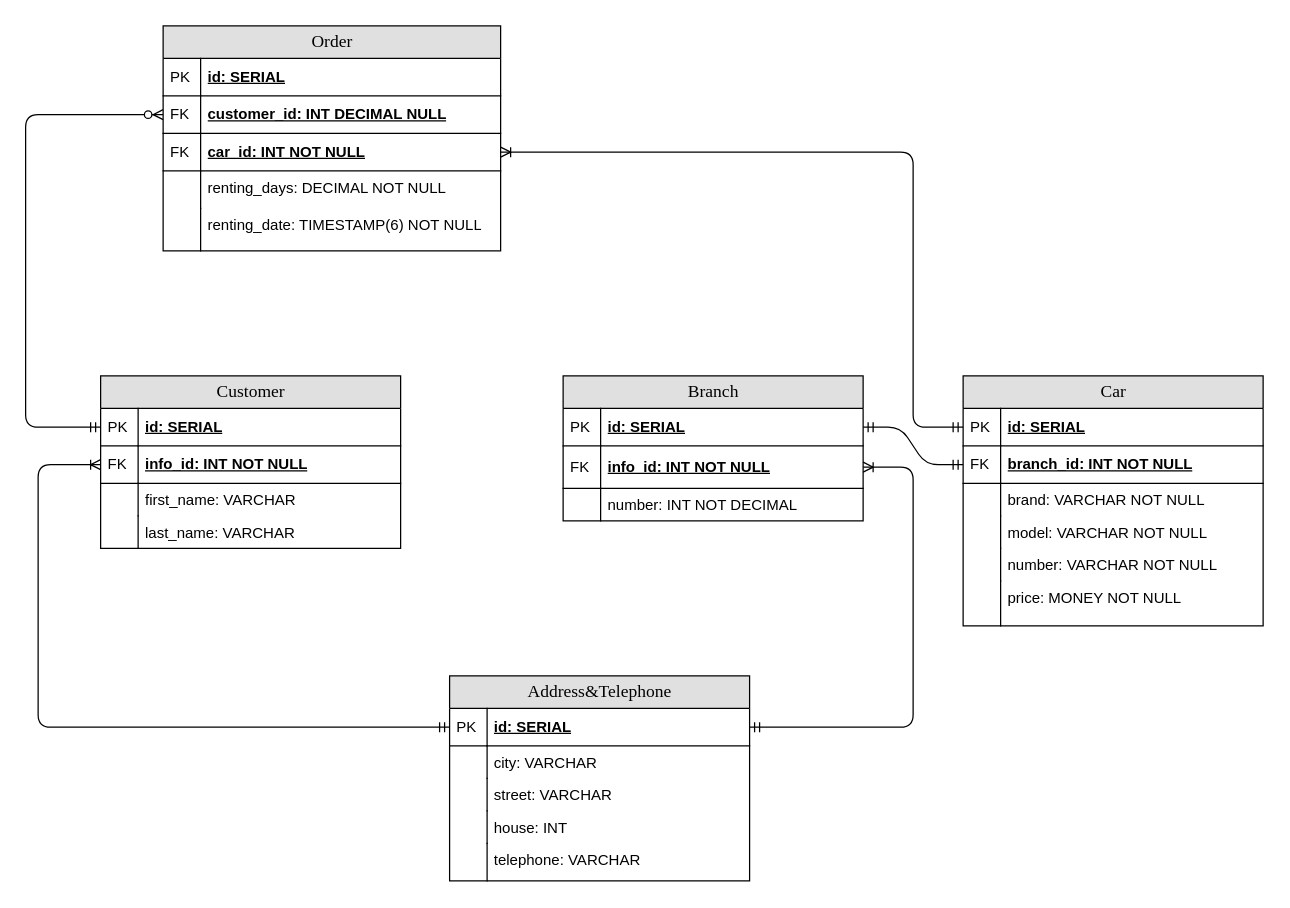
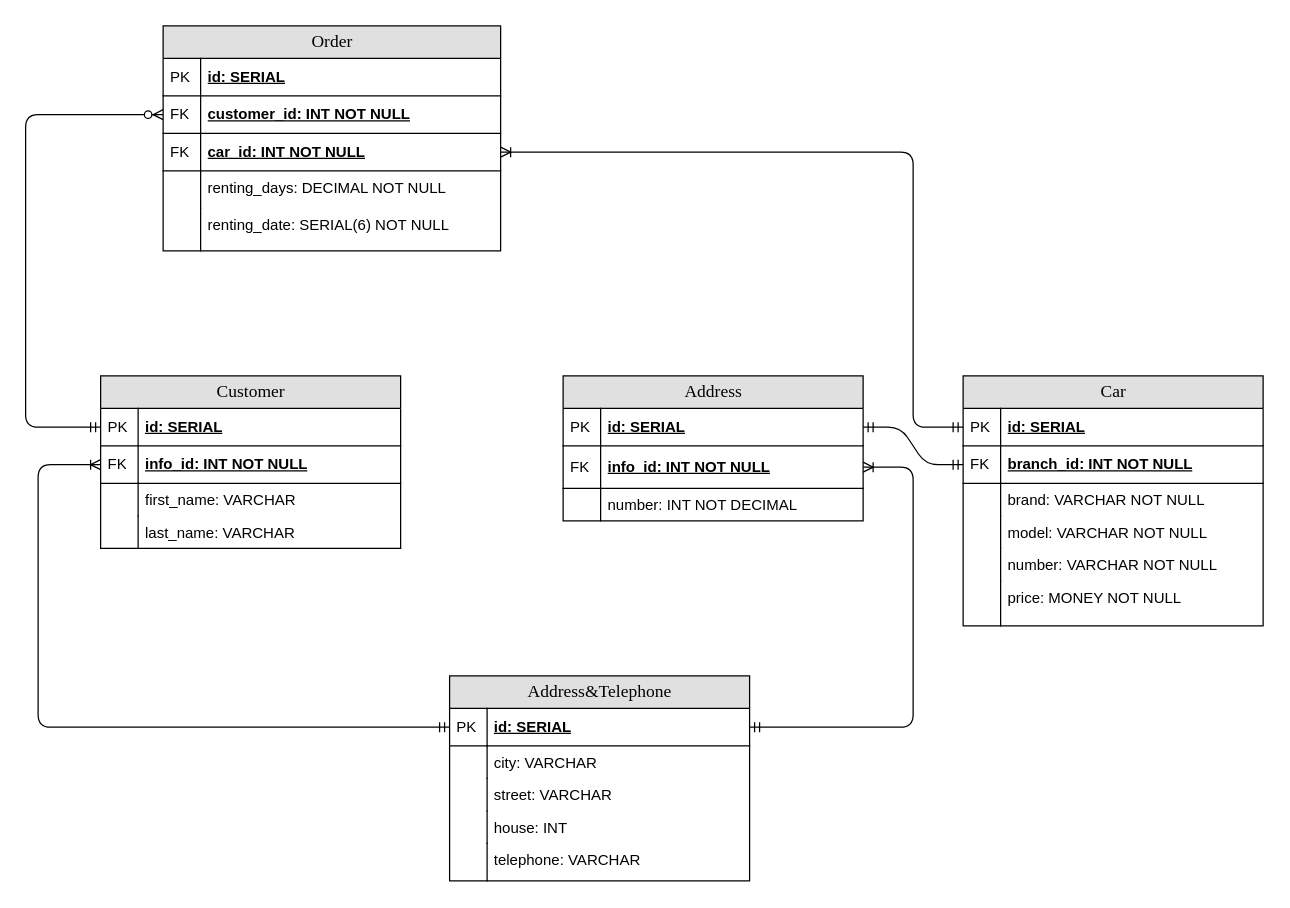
node "customer_id: INT DECIMAL NULL": label "customer_id: INT DECIMAL NULL" -> "customer_id: INT NOT NULL"
node "renting_date: TIMESTAMP(6) NOT NULL": label "renting_date: TIMESTAMP(6) NOT NULL" -> "renting_date: SERIAL(6) NOT NULL"
node "Branch": label "Branch" -> "Address"
